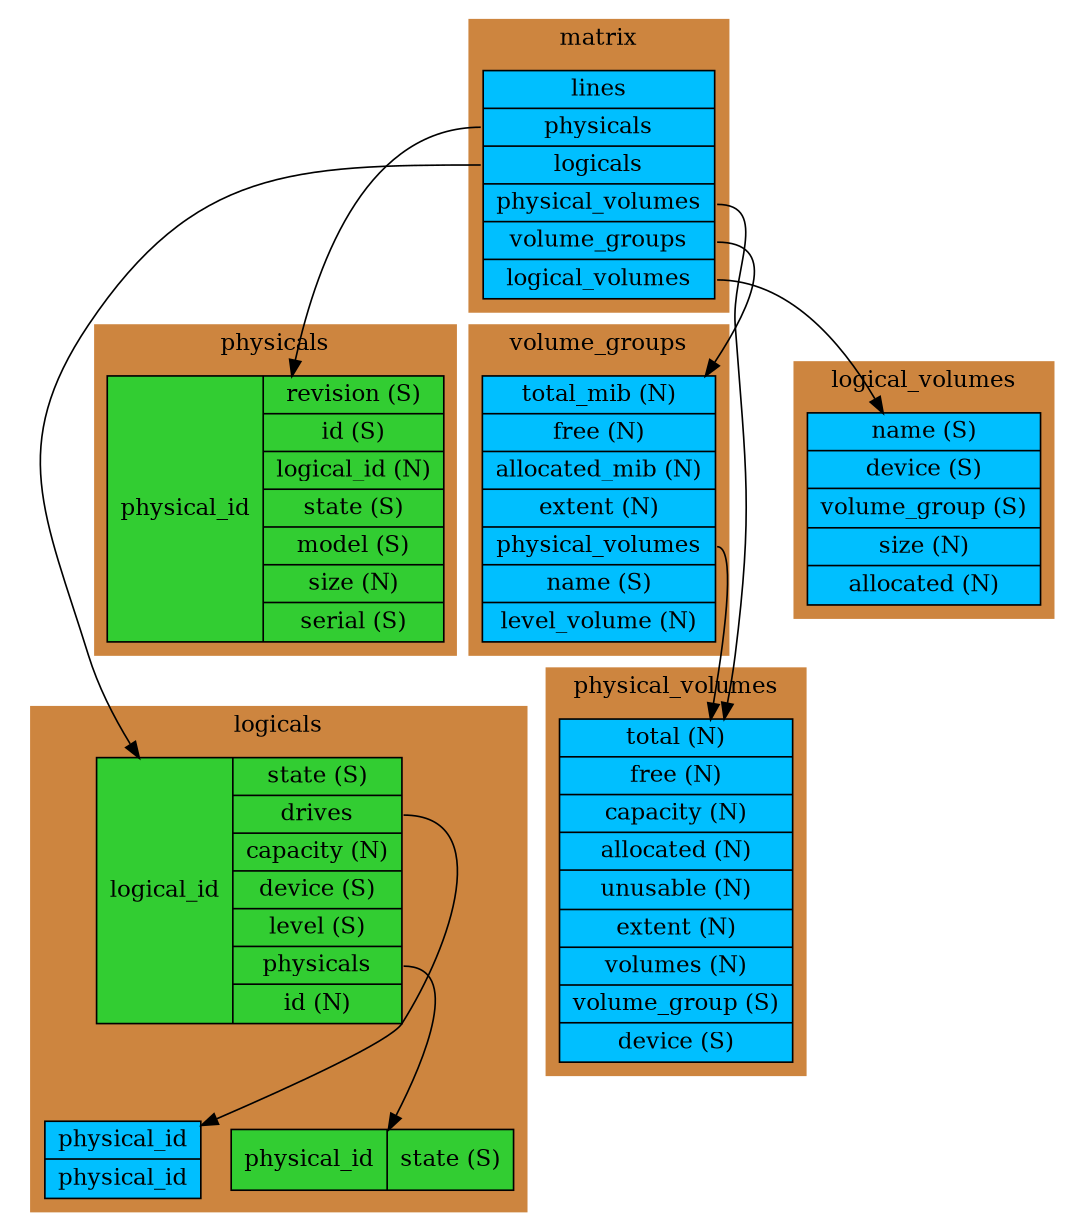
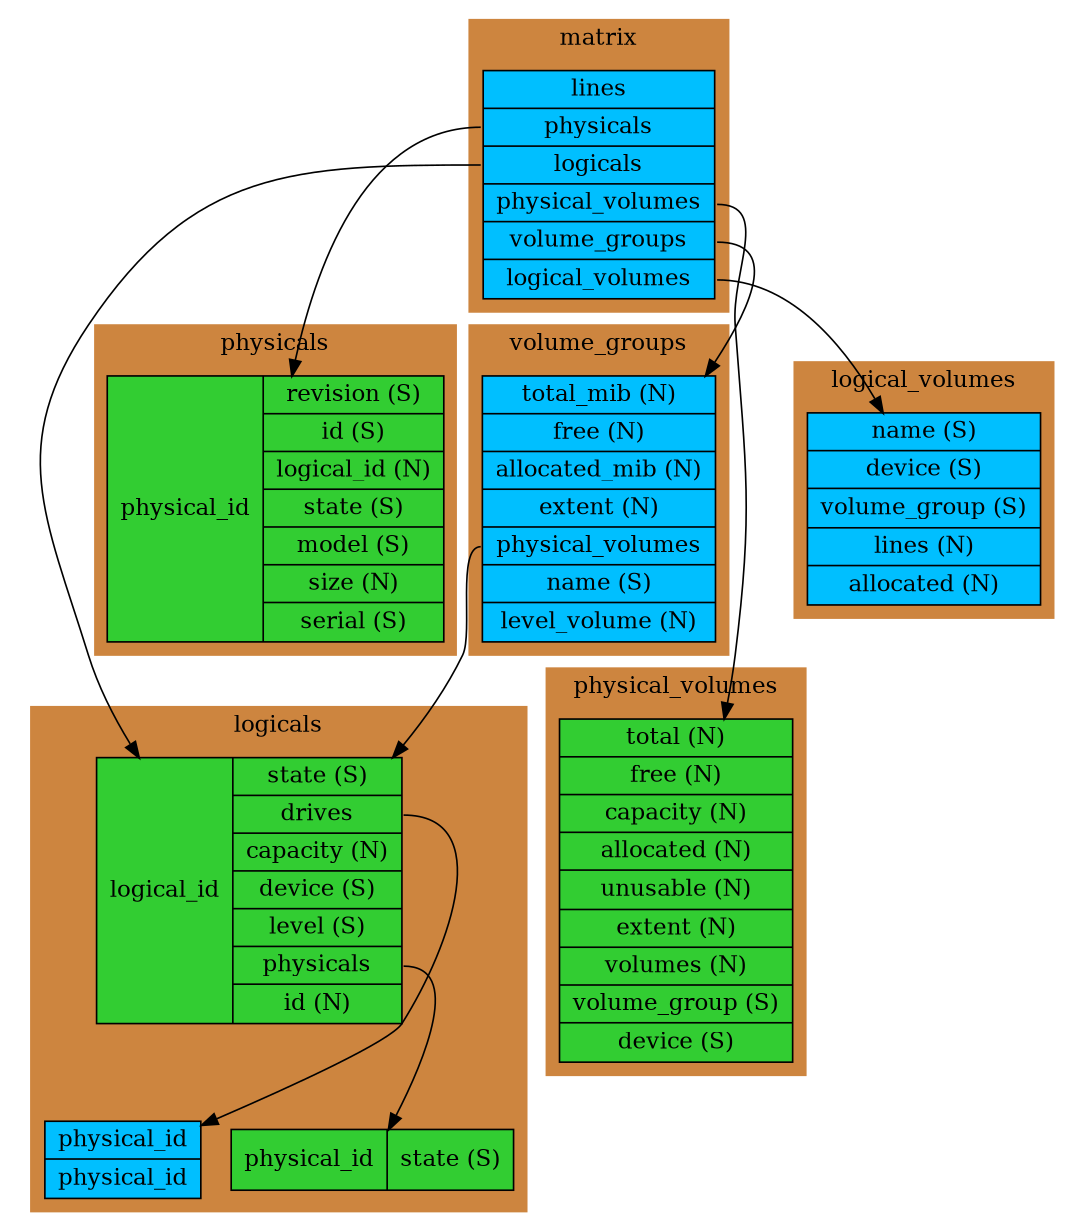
node "name (S)": text "size (N)" -> "lines (N)"
edge "total_mib (N)" -> "total (N)": now "total_mib (N)" -> "logical_id"
node "total (N)": fillcolor deepskyblue -> limegreen
